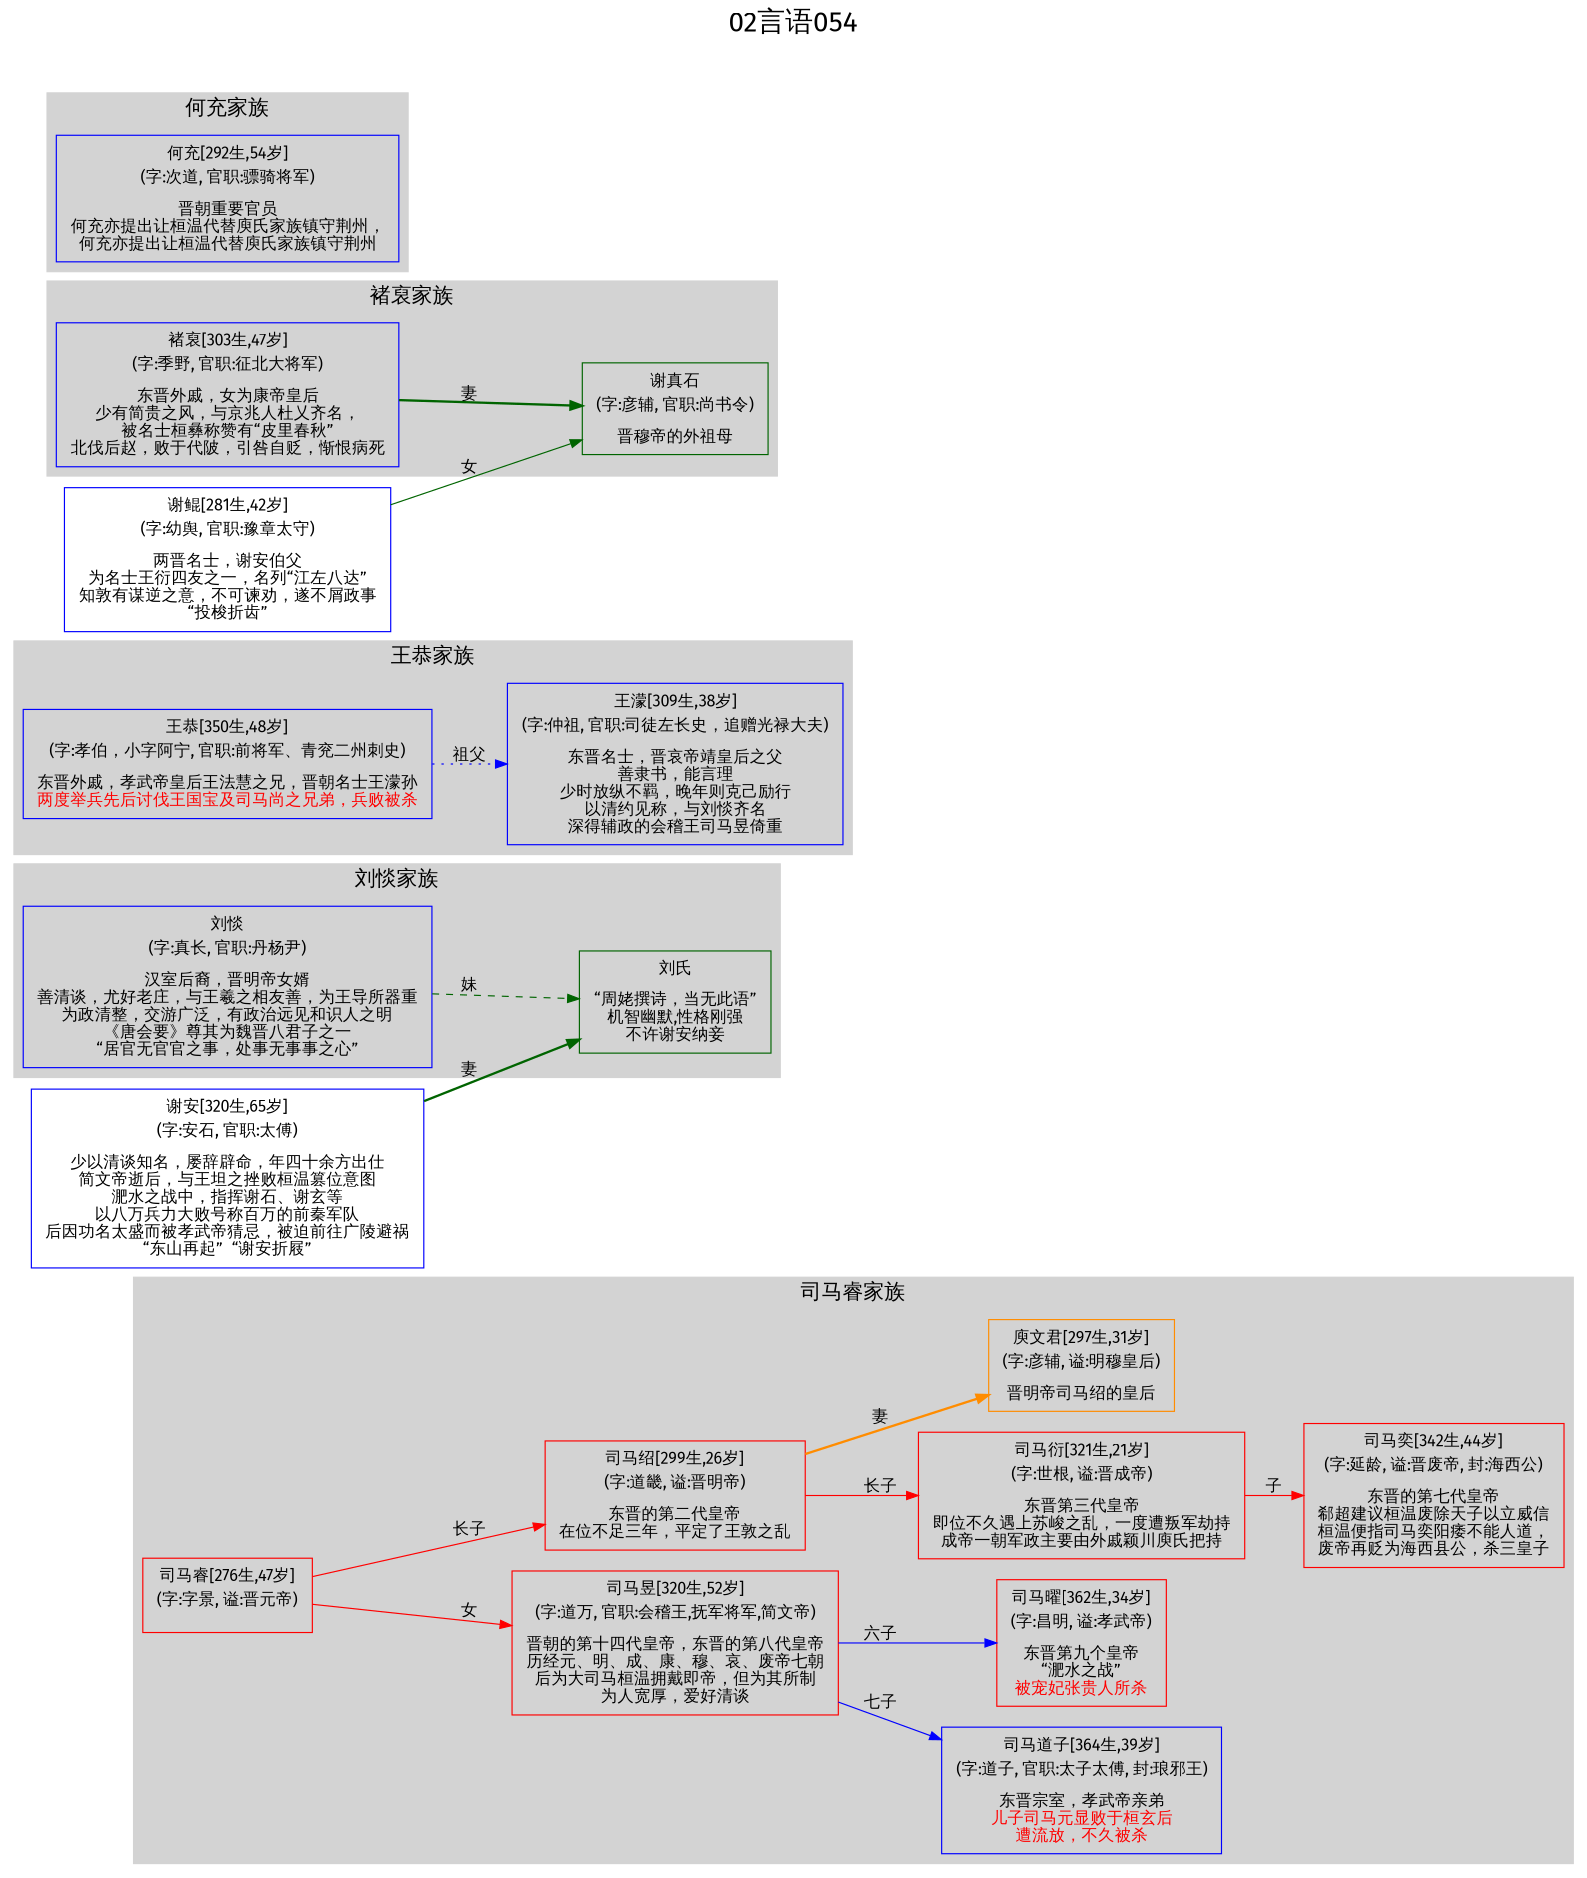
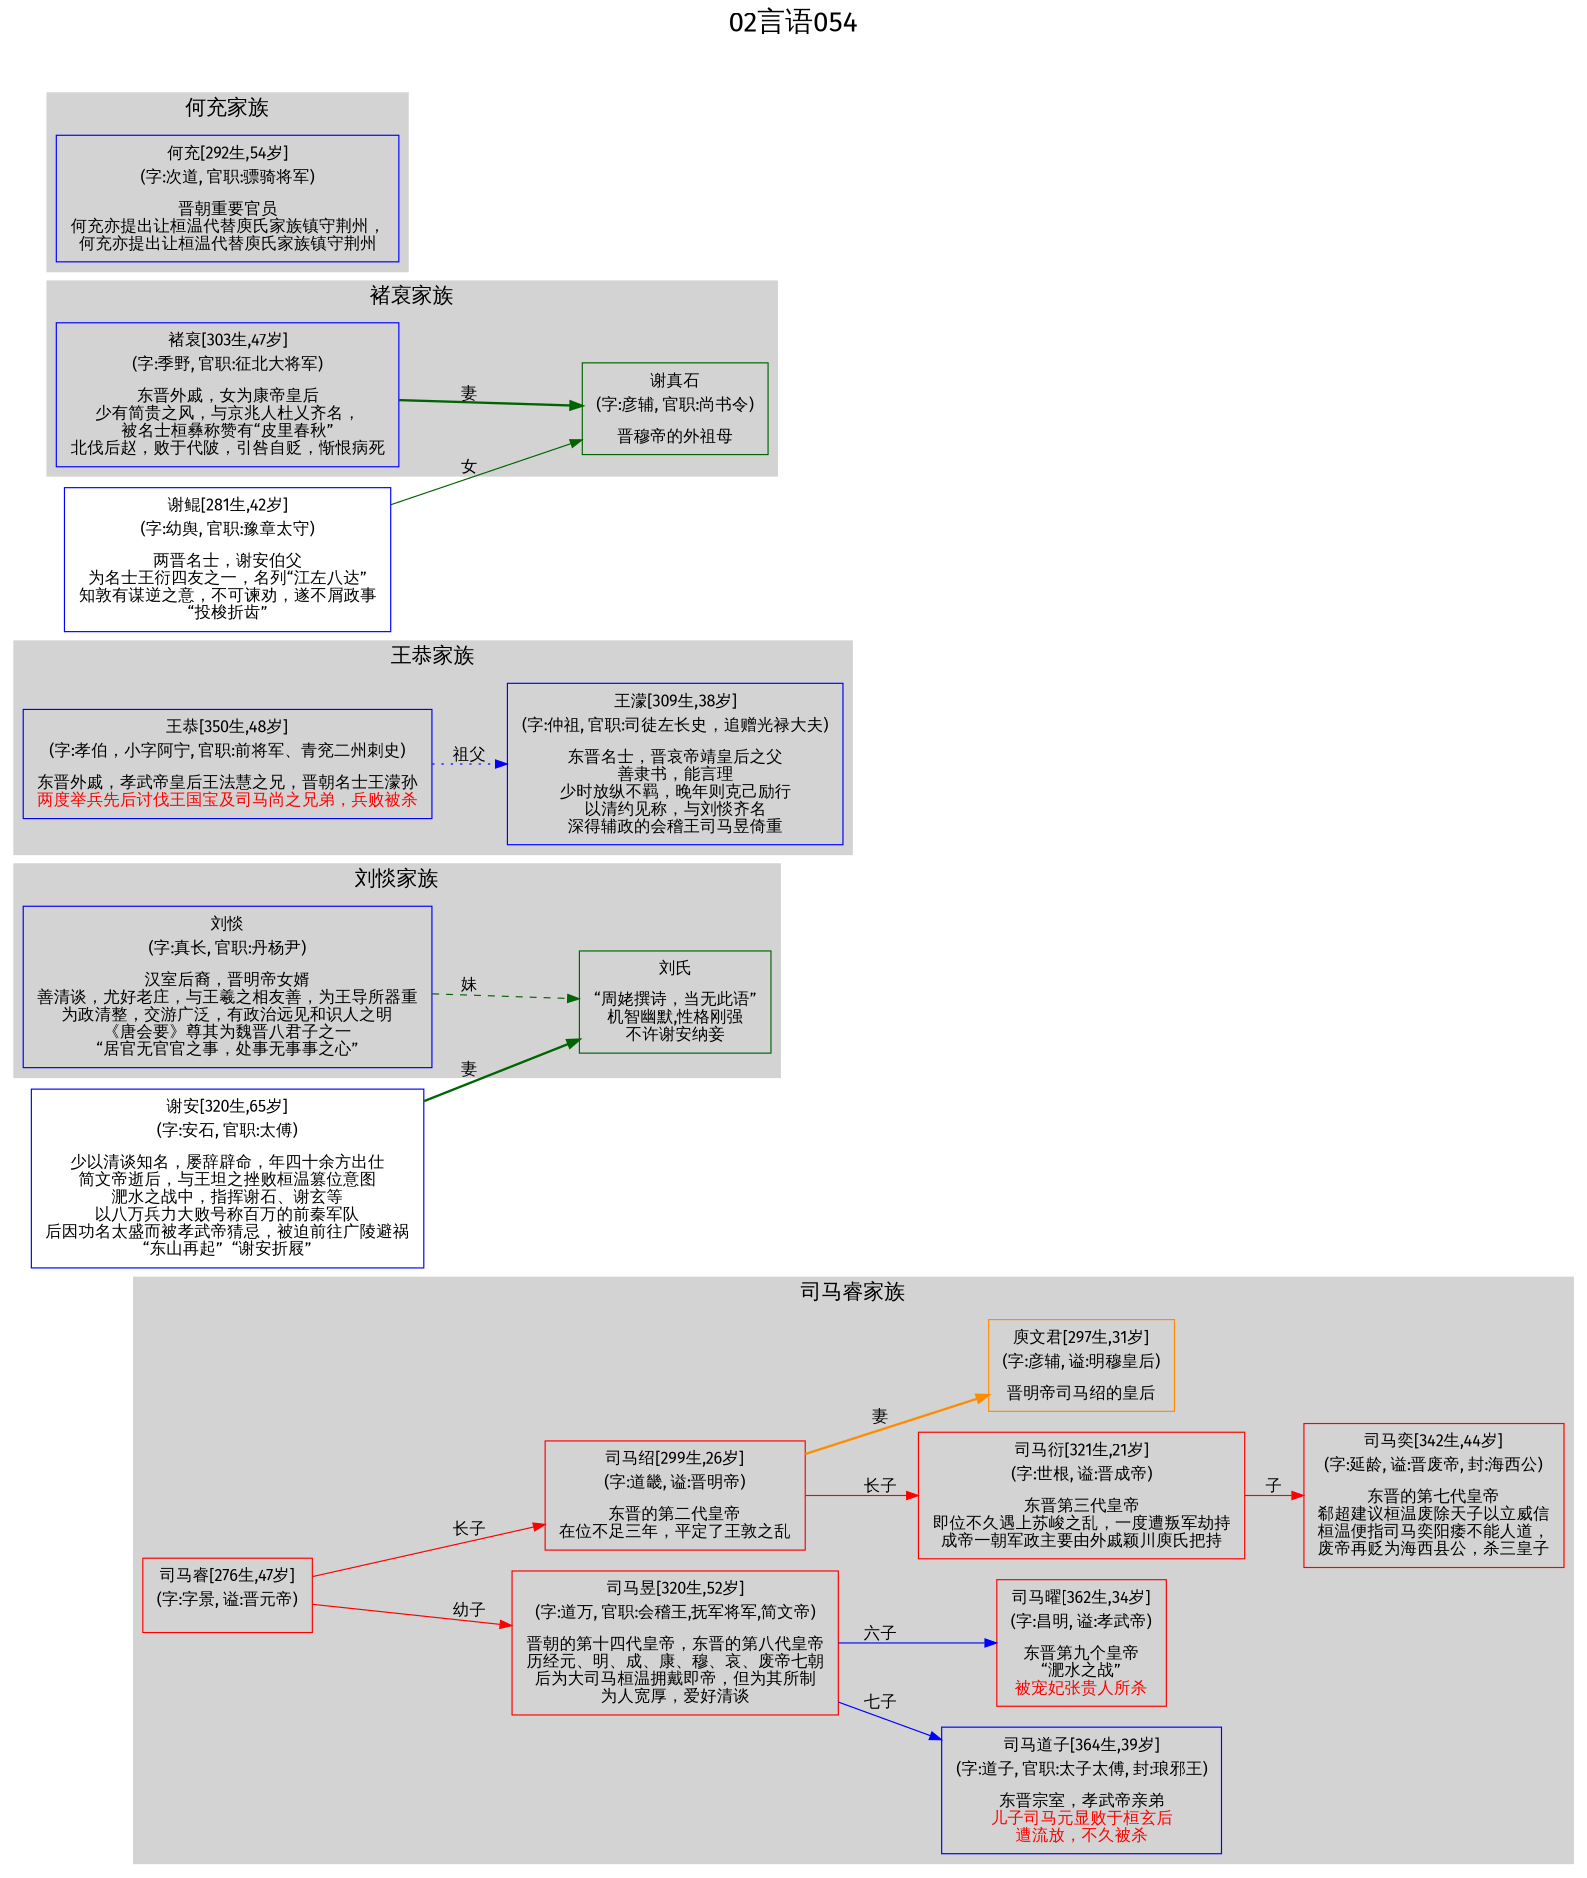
edge "司马睿[276生,47岁]" -> "司马昱[320生,52岁]": label "女" -> "幼子"
